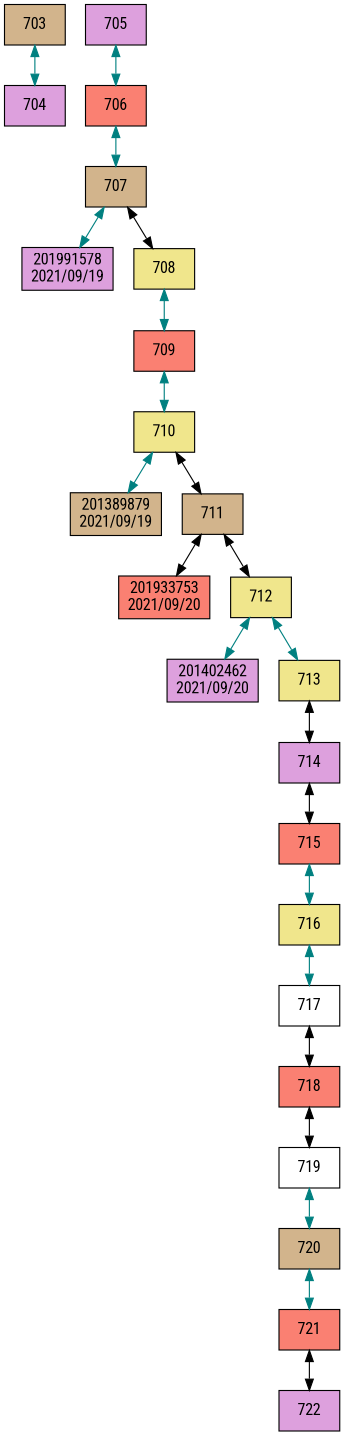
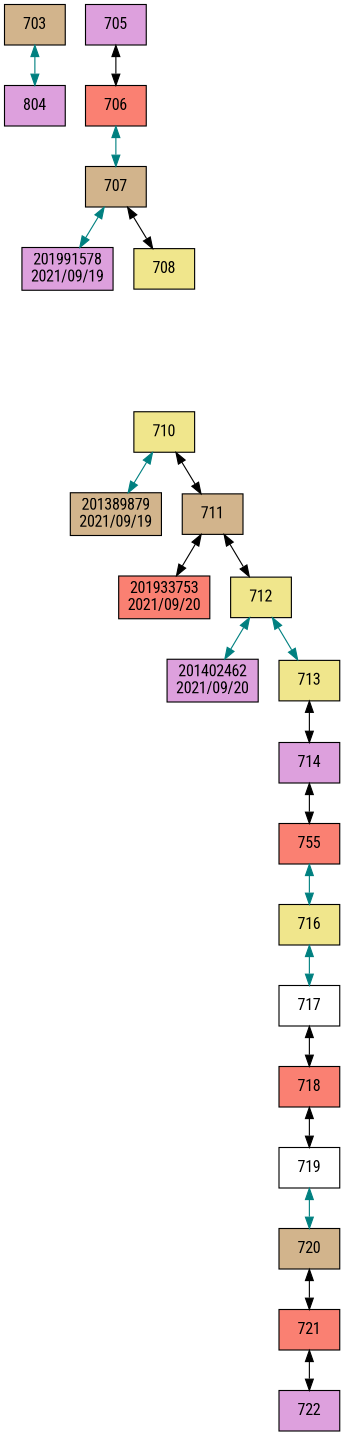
edge "705" -- "706": color teal -> black
node "704": label "704" -> "804"
node "709": removed
node "715": label "715" -> "755"
edge "720" -- "721": color teal -> black
